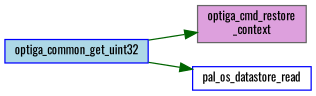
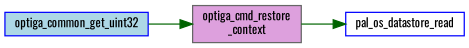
edge "optiga_common_get_uint32" -> "pal_os_datastore_read": now "optiga_cmd_restore _context" -> "pal_os_datastore_read"
